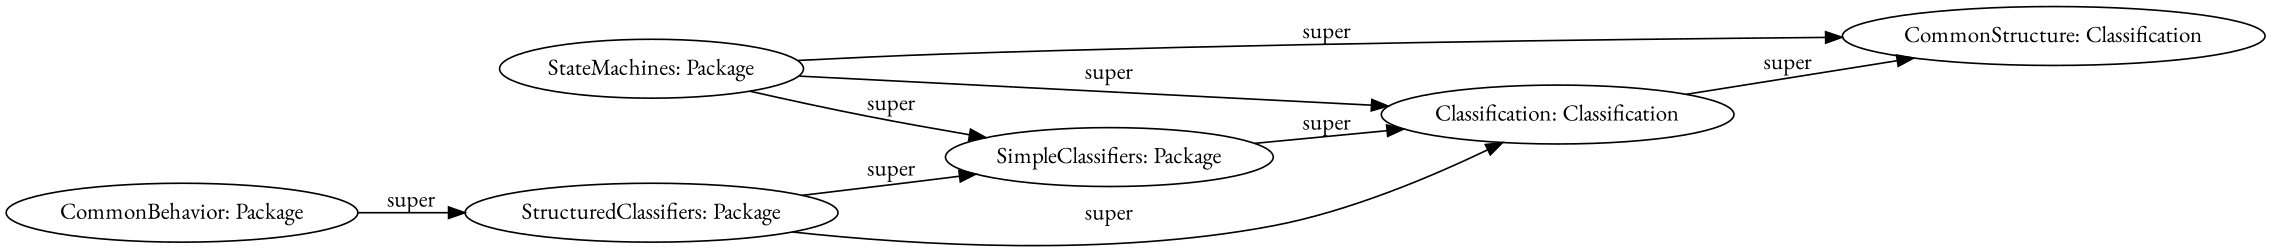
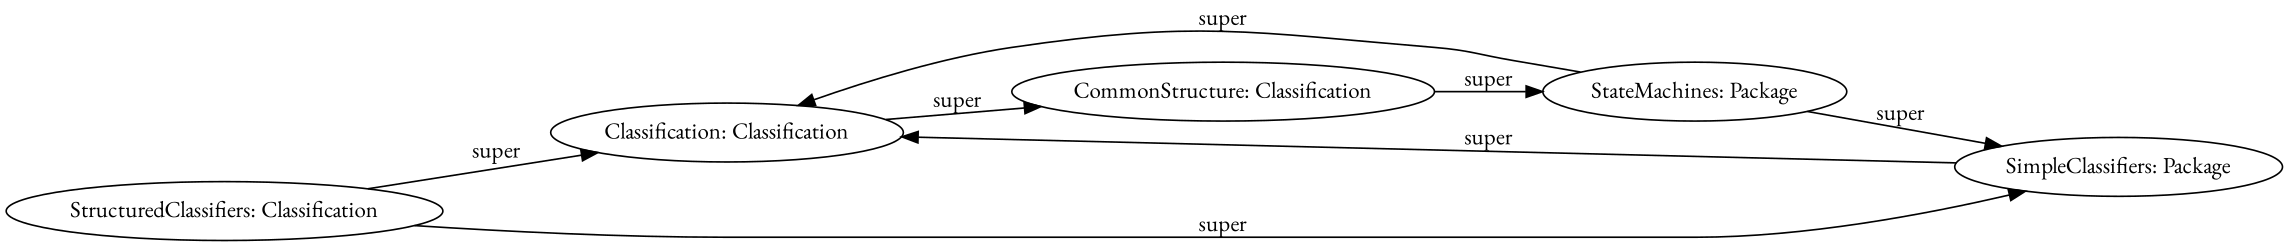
edge "StateMachines: Package" -> "CommonStructure: Classification": reversed
node "CommonBehavior: Package": removed
node "StructuredClassifiers: Package": label "StructuredClassifiers: Package" -> "StructuredClassifiers: Classification"
